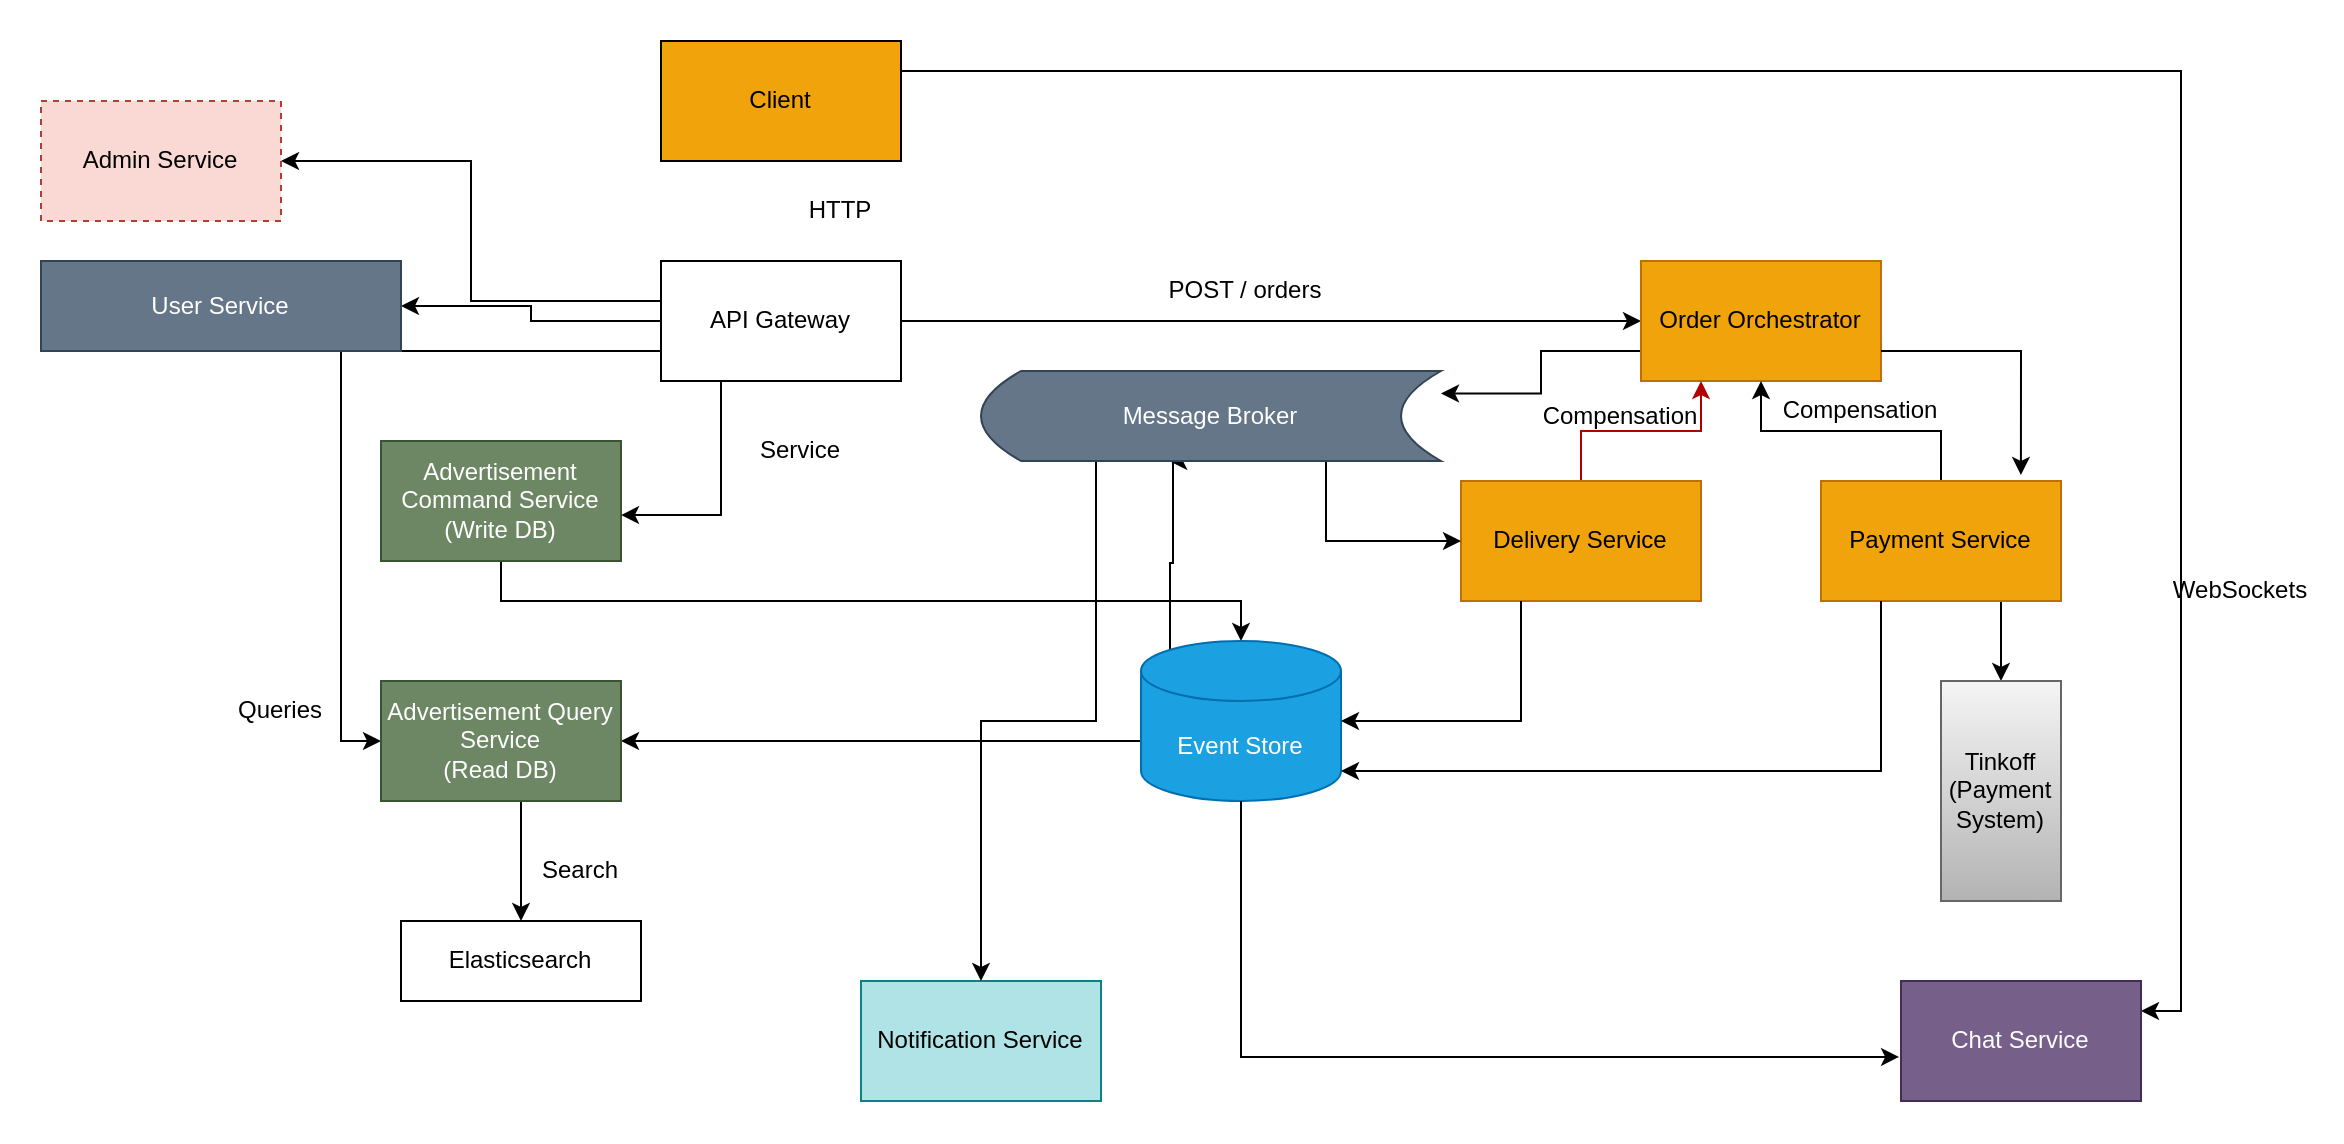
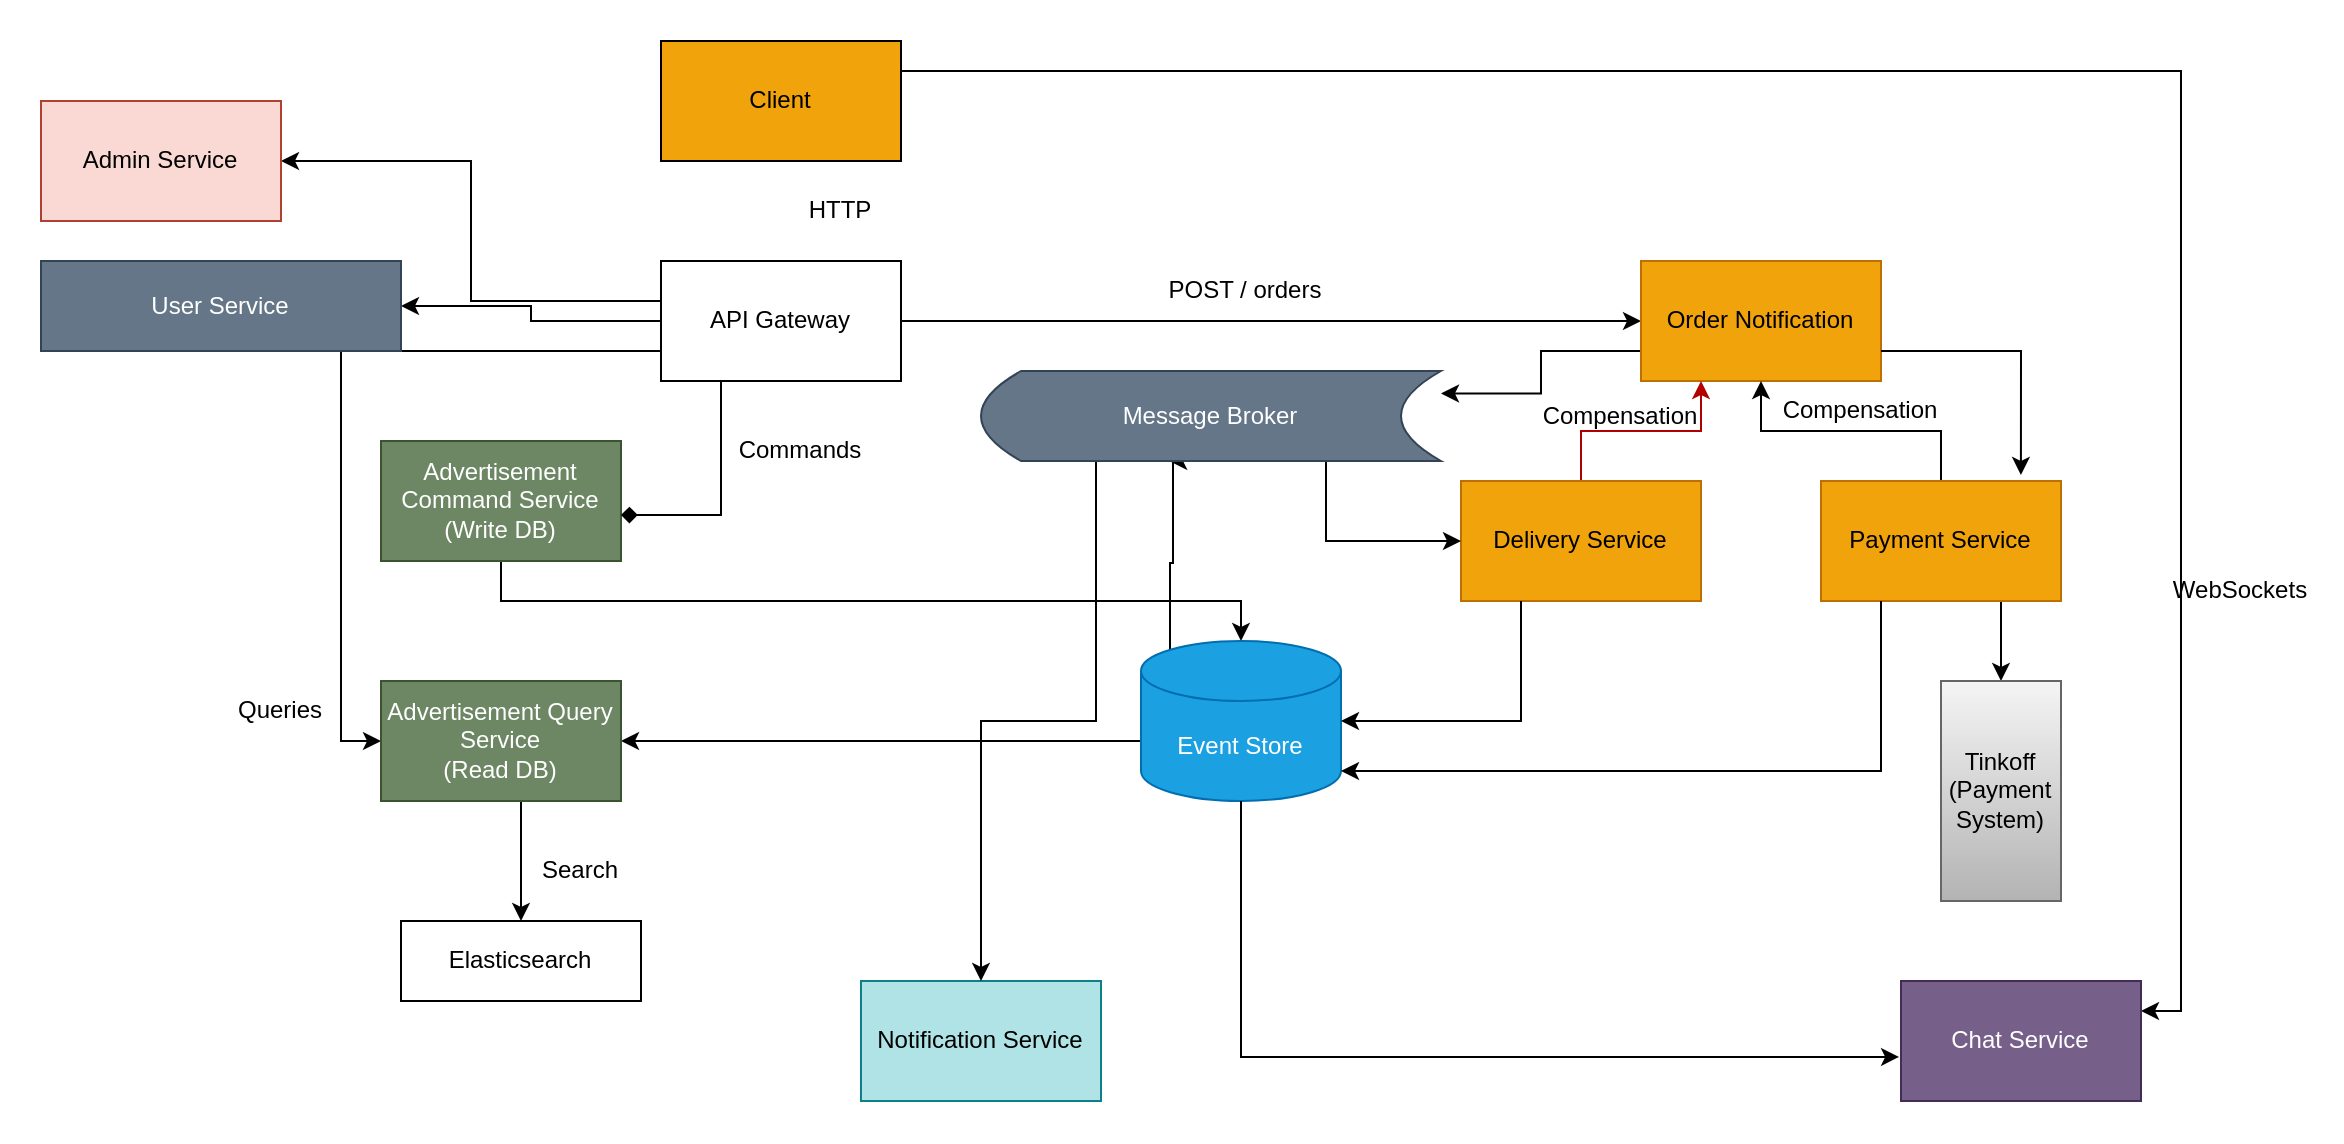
node "Admin Service": style dashed -> solid
node "Order Orchestrator": label "Order Orchestrator" -> "Order Notification"
node "Service": label "Service" -> "Commands"
edge "API Gateway" -> "Advertisement Command Service (Write DB)": arrowhead classic -> diamond
